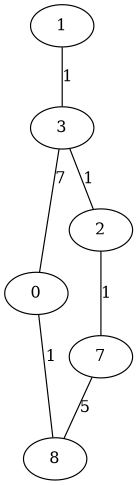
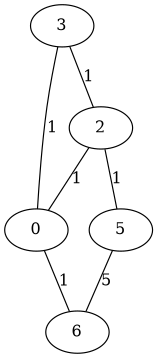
node "1": removed
edge "3" -- "0": label "7" -> "1"
edge "2" -- "0": added, label "1"
node "7": label "7" -> "5"
node "8": label "8" -> "6"
